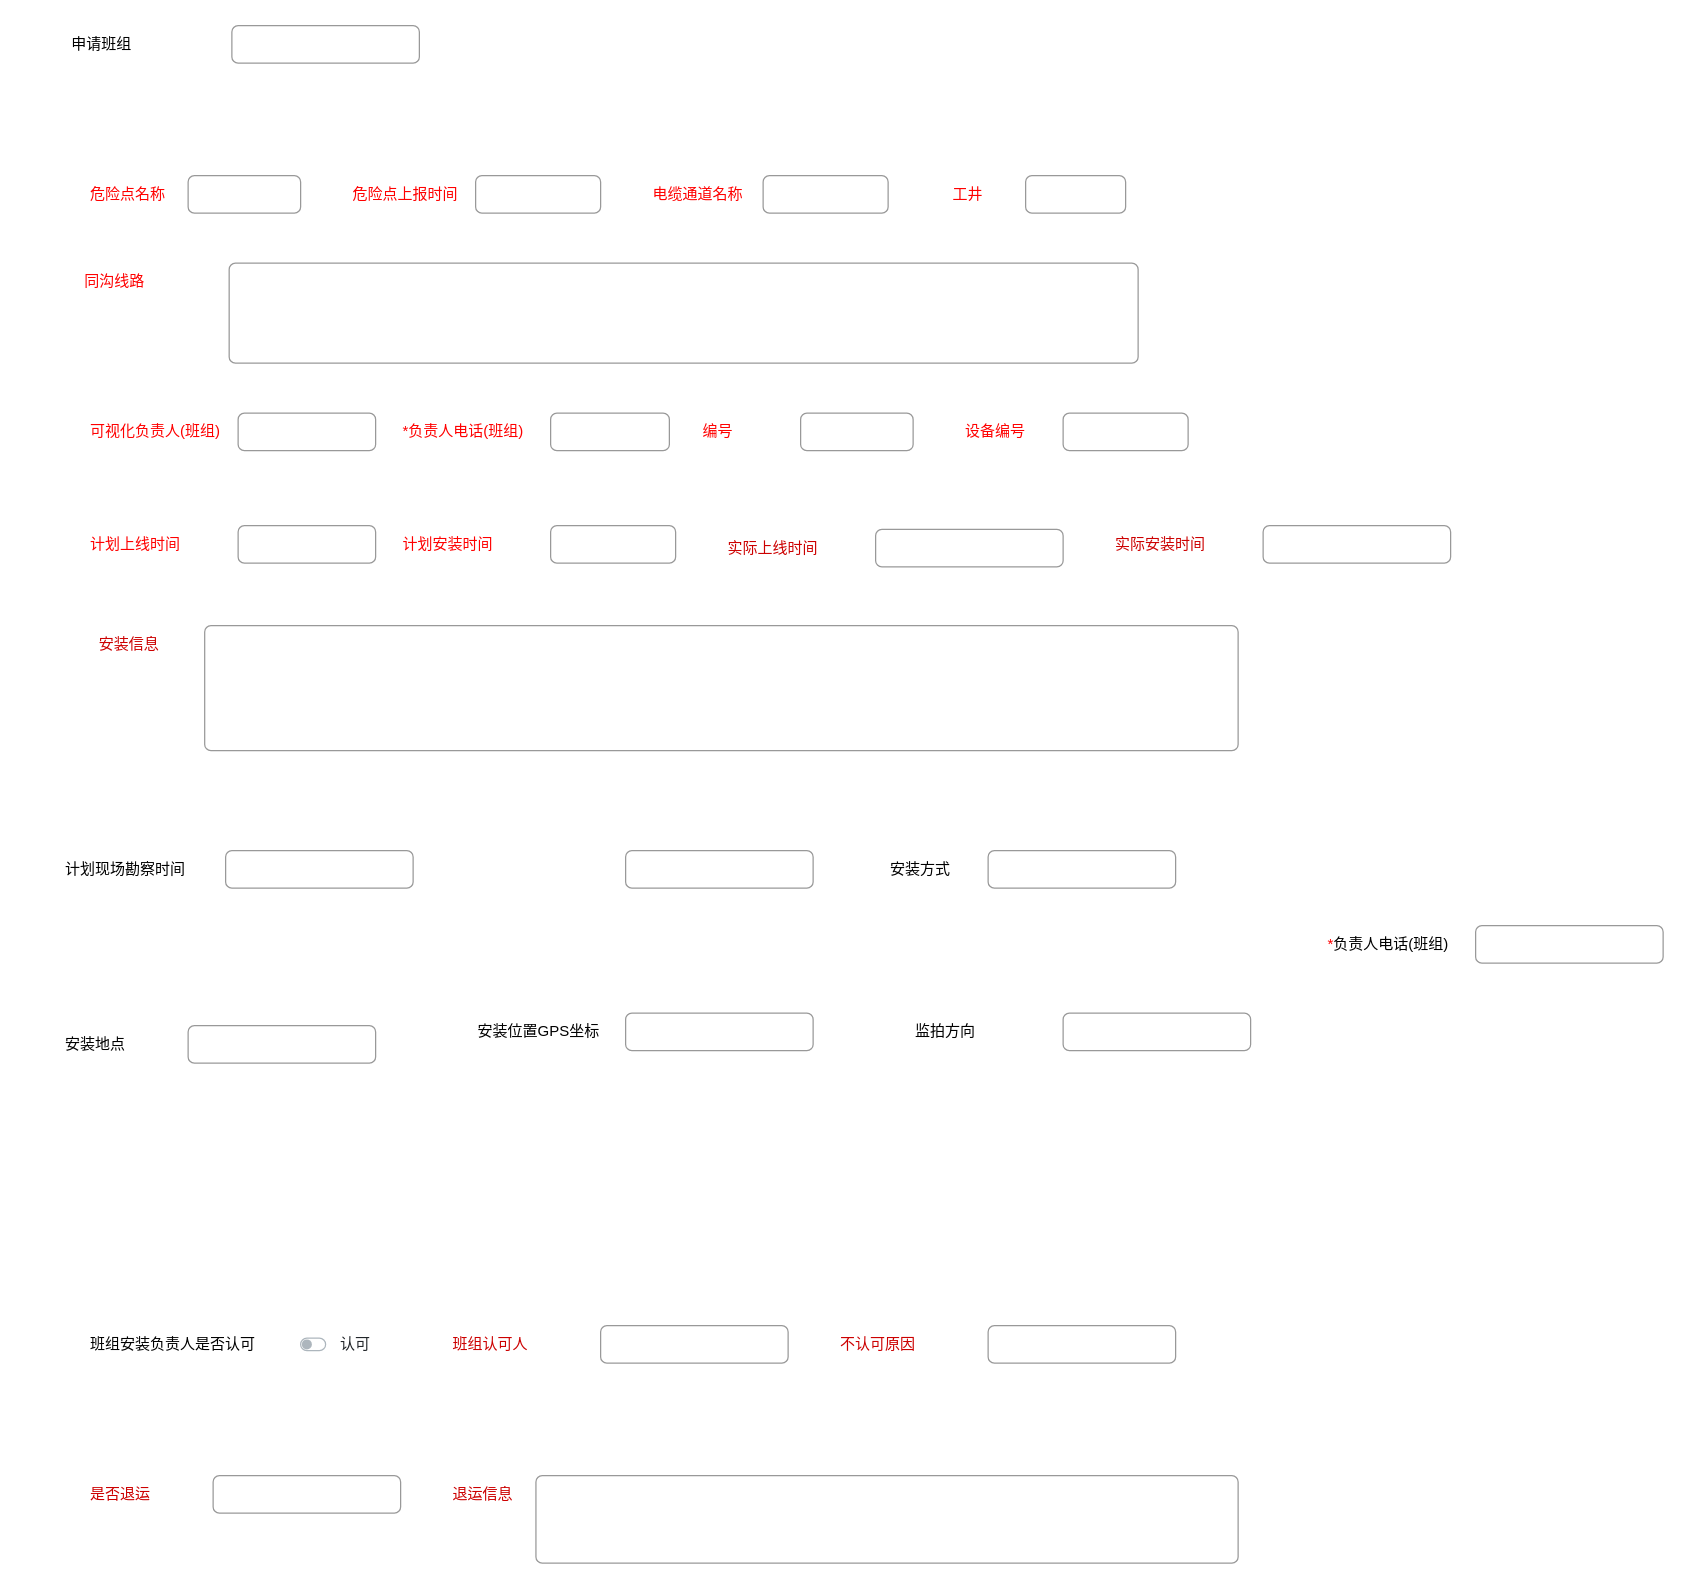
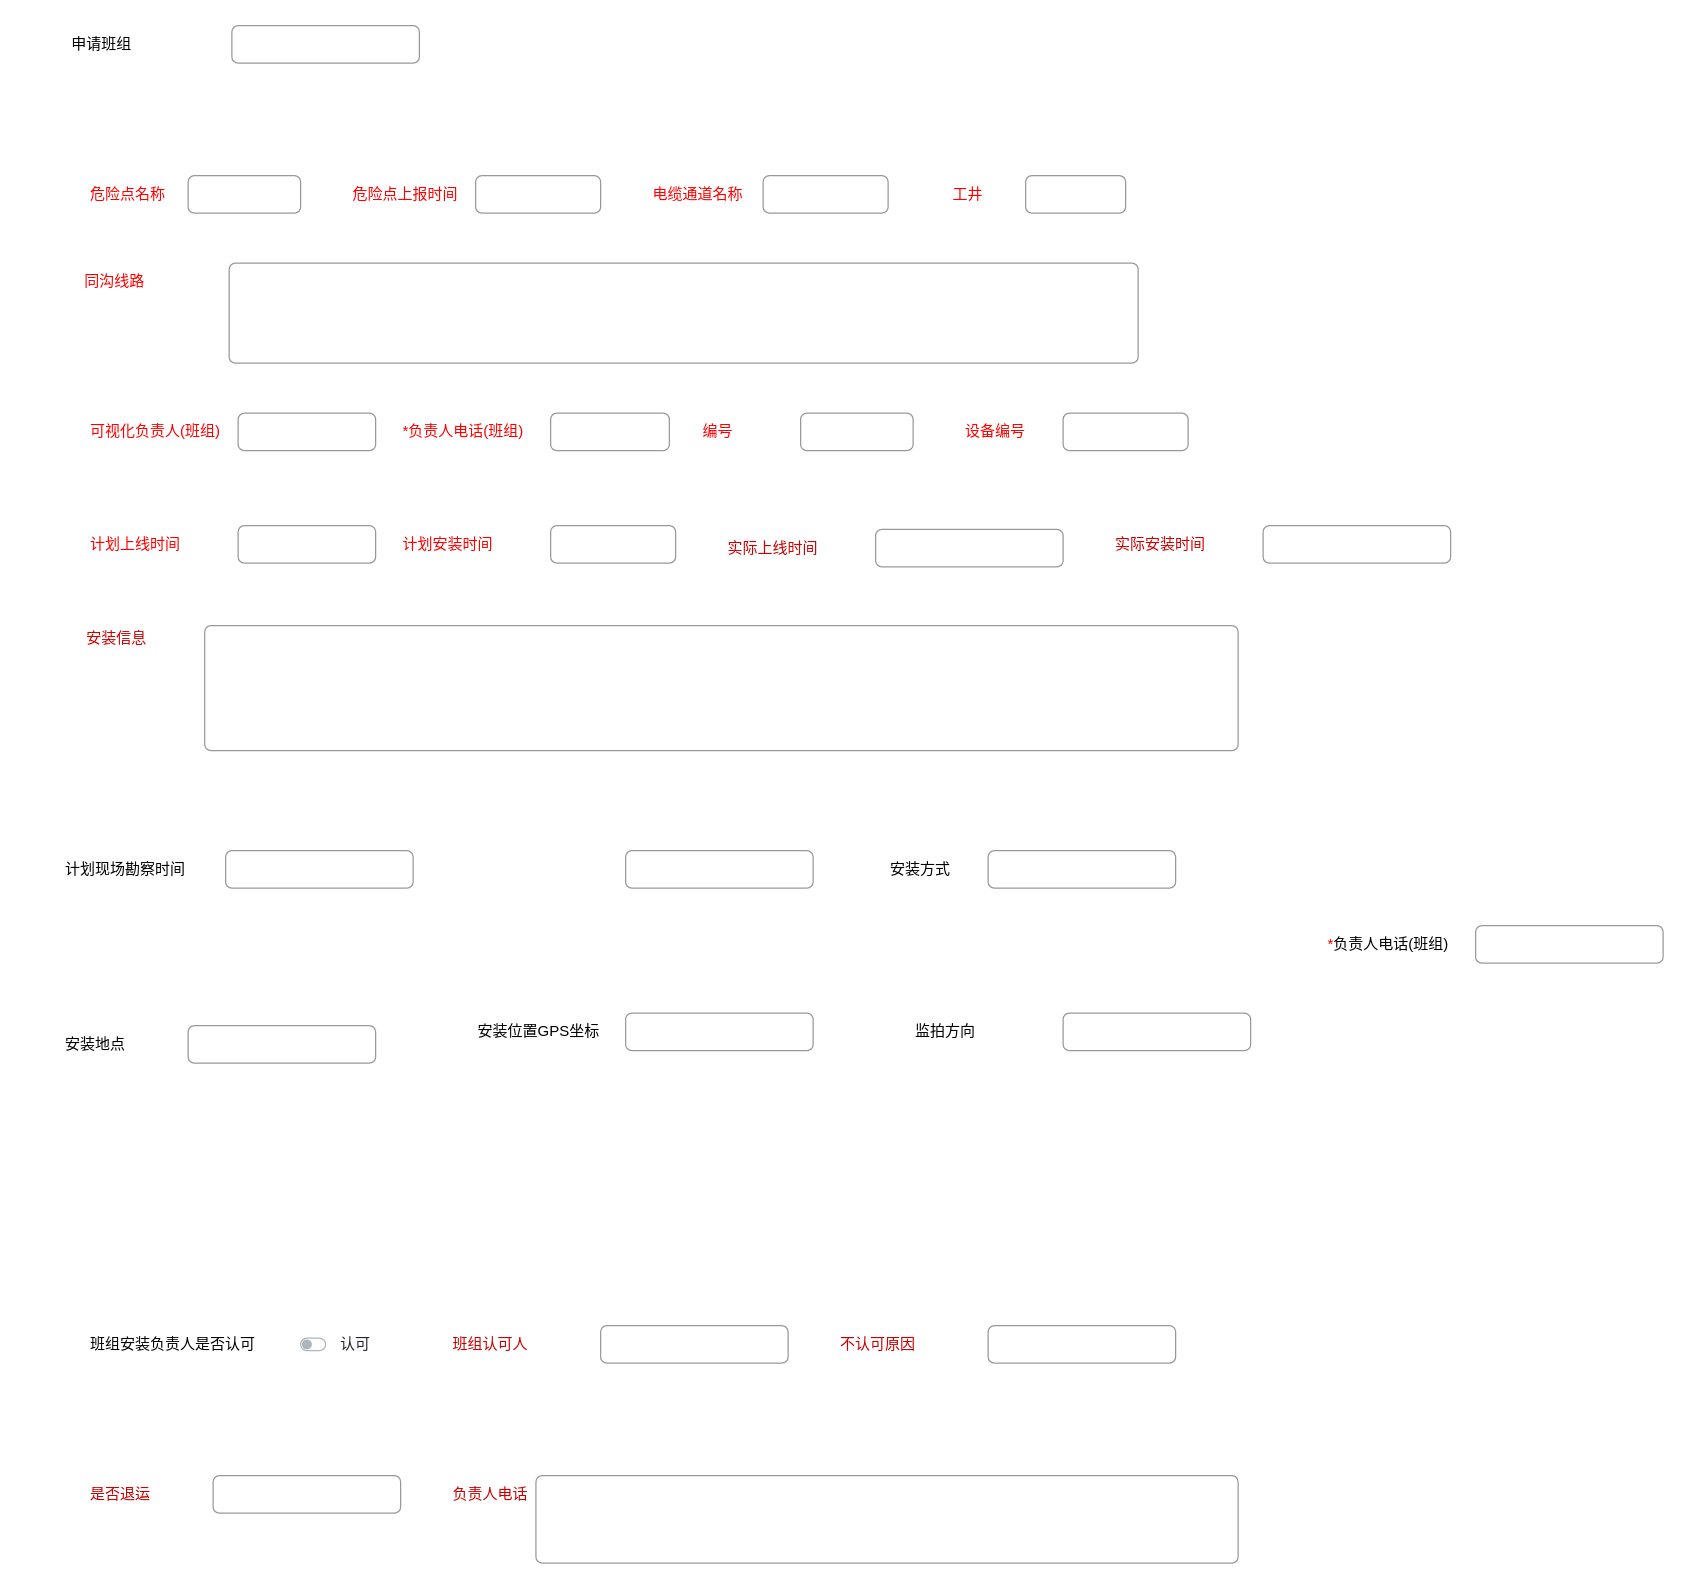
node "安装信息": moved (136, 644) -> (123, 638)
node "退运信息": label "退运信息" -> "负责人电话"
